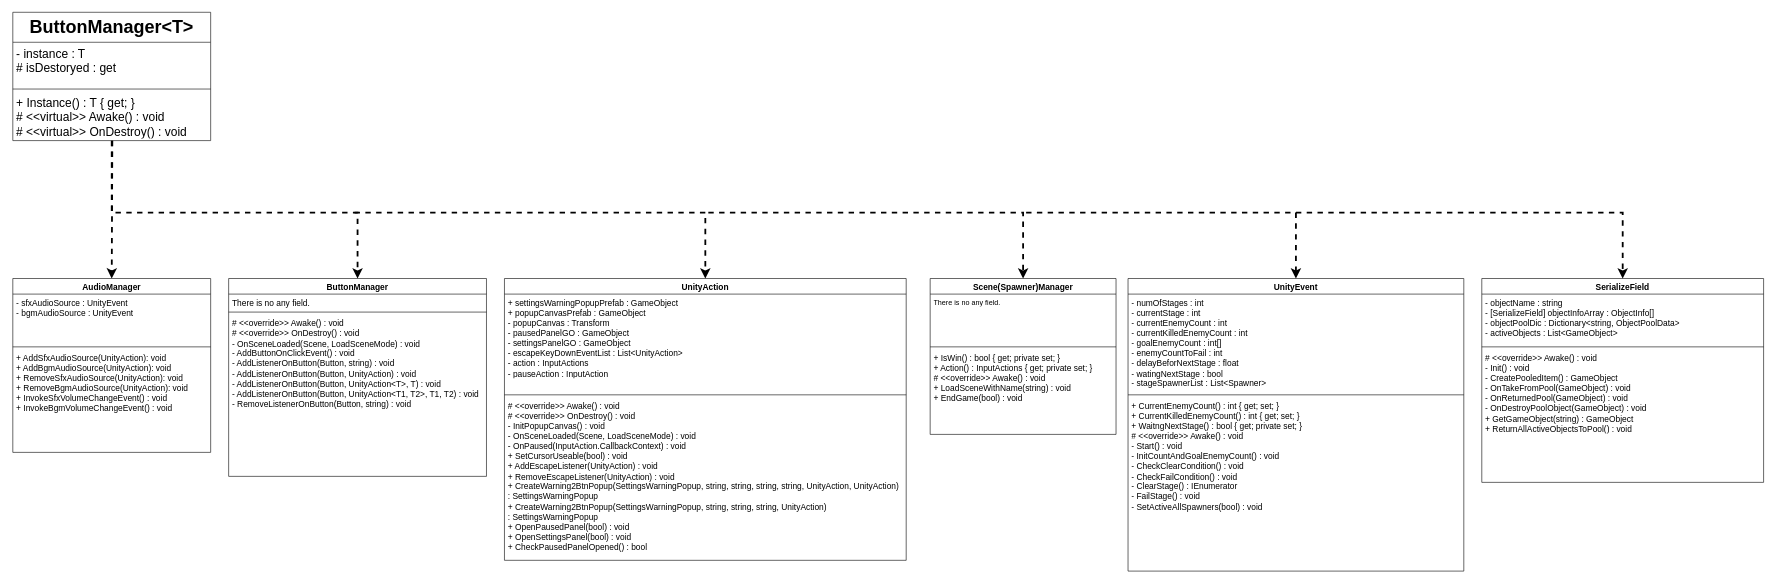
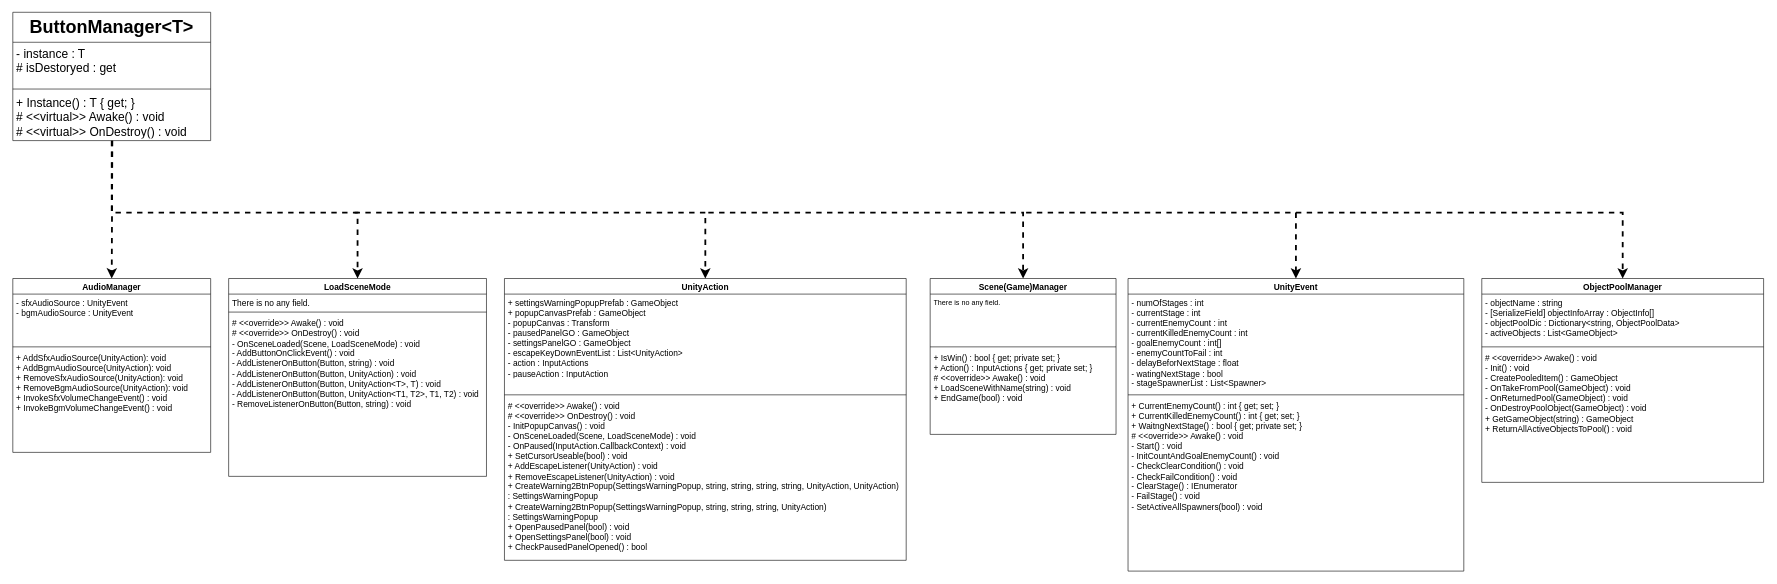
node "ButtonManager": label "ButtonManager" -> "LoadSceneMode"
node "Scene(Spawner)Manager": label "Scene(Spawner)Manager" -> "Scene(Game)Manager"
node "SerializeField": label "SerializeField" -> "ObjectPoolManager"
